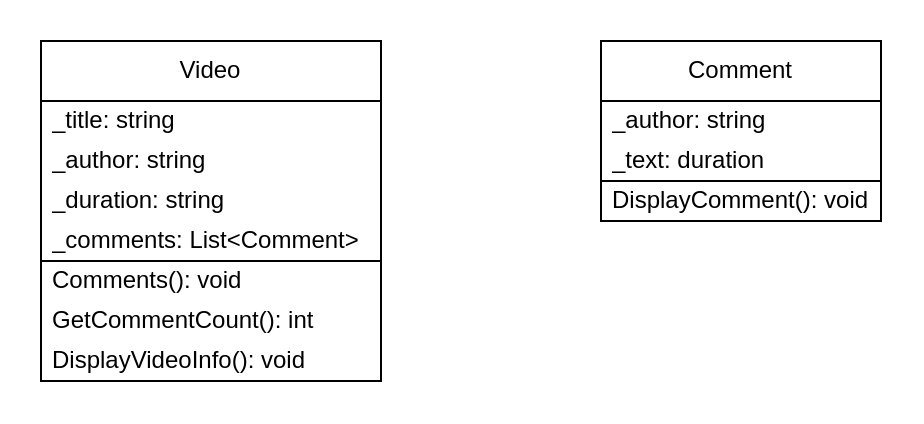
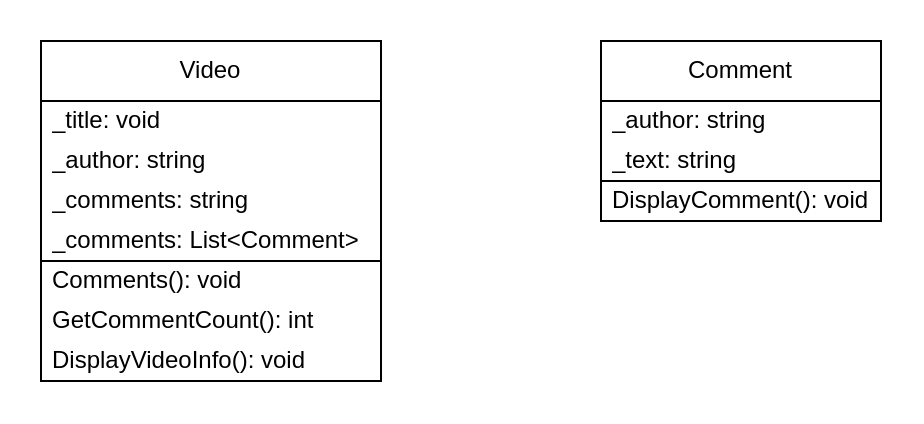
node "_title: string": label "_title: string" -> "_title: void"
node "_text: duration": label "_text: duration" -> "_text: string"
node "_duration: string": label "_duration: string" -> "_comments: string"
